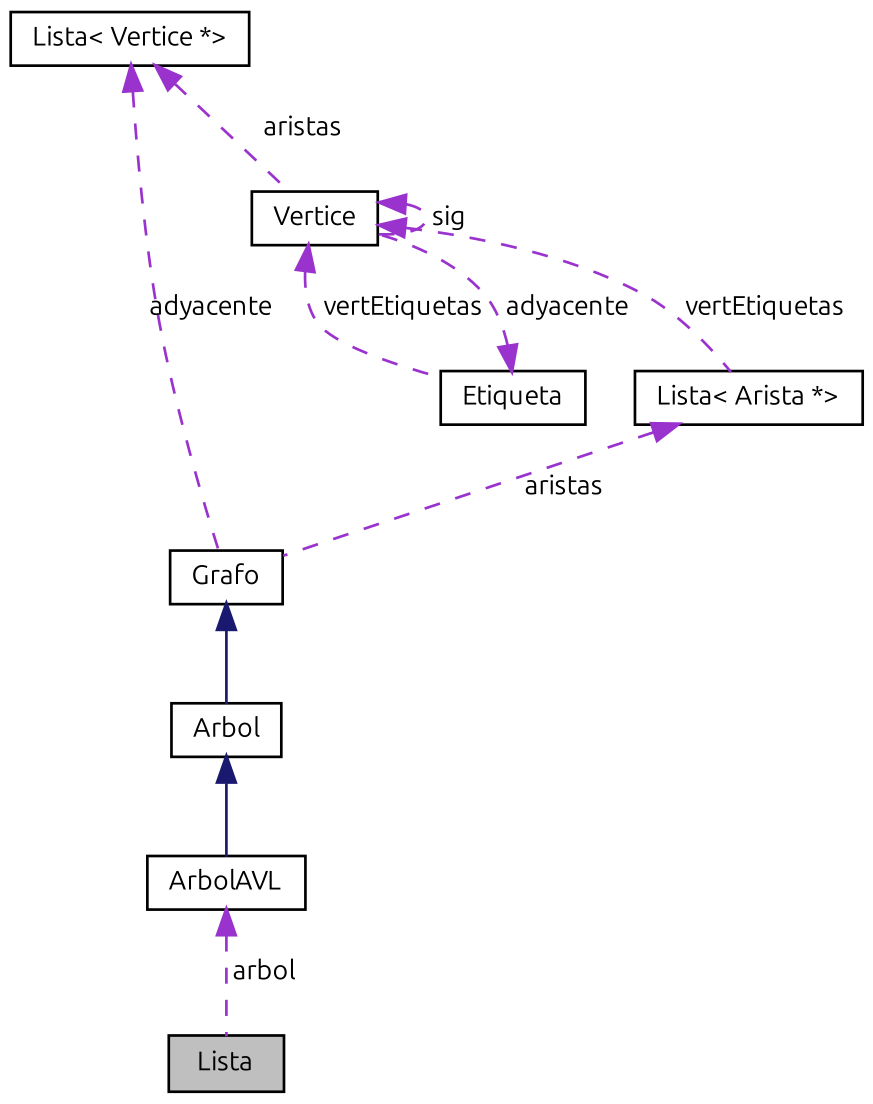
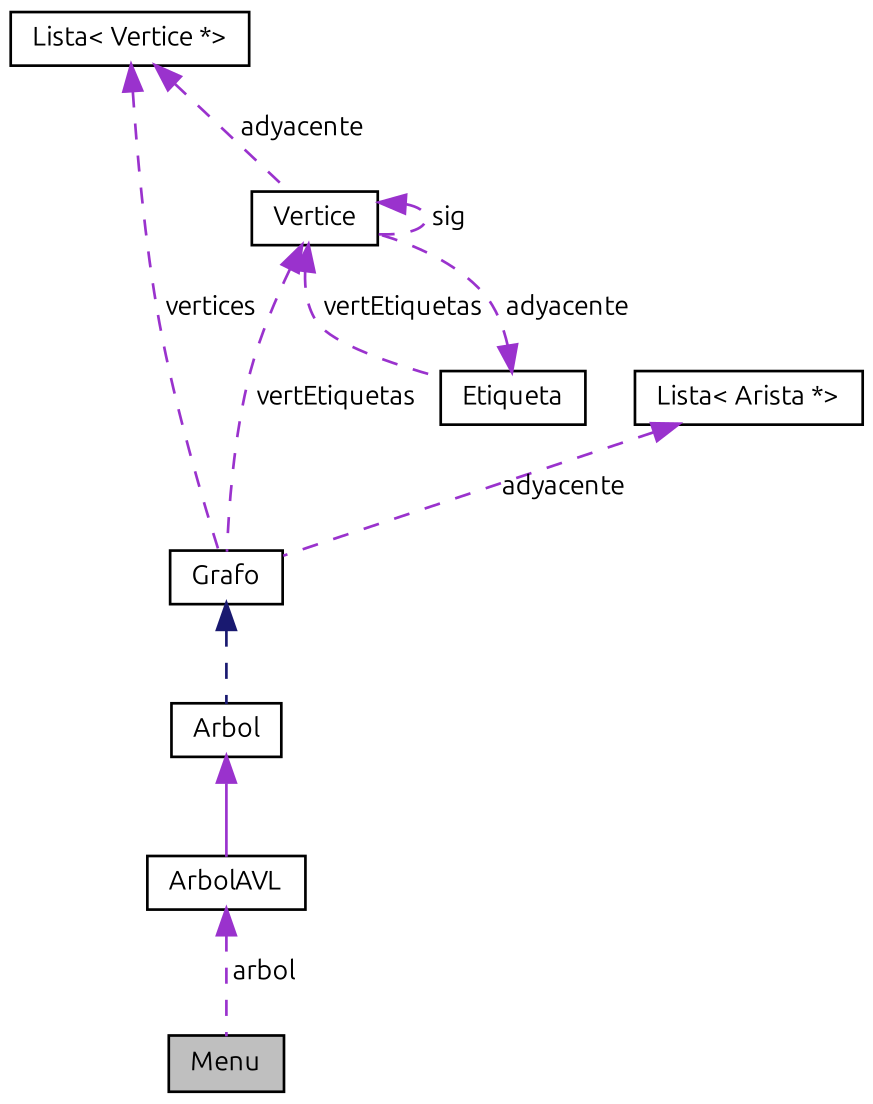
edge "Vertice" -> "Lista< Vertice *>": label " aristas" -> " adyacente"
edge "Lista< Arista *>" -> "Vertice": now "Grafo" -> "Vertice"
edge "Grafo" -> "Lista< Vertice *>": label " adyacente" -> " vertices"
edge "Grafo" -> "Lista< Arista *>": label " aristas" -> " adyacente"
edge "Arbol" -> "Grafo": style solid -> dashed
edge "ArbolAVL" -> "Arbol": color midnightblue -> darkorchid3
node "Lista": label "Lista" -> "Menu"
